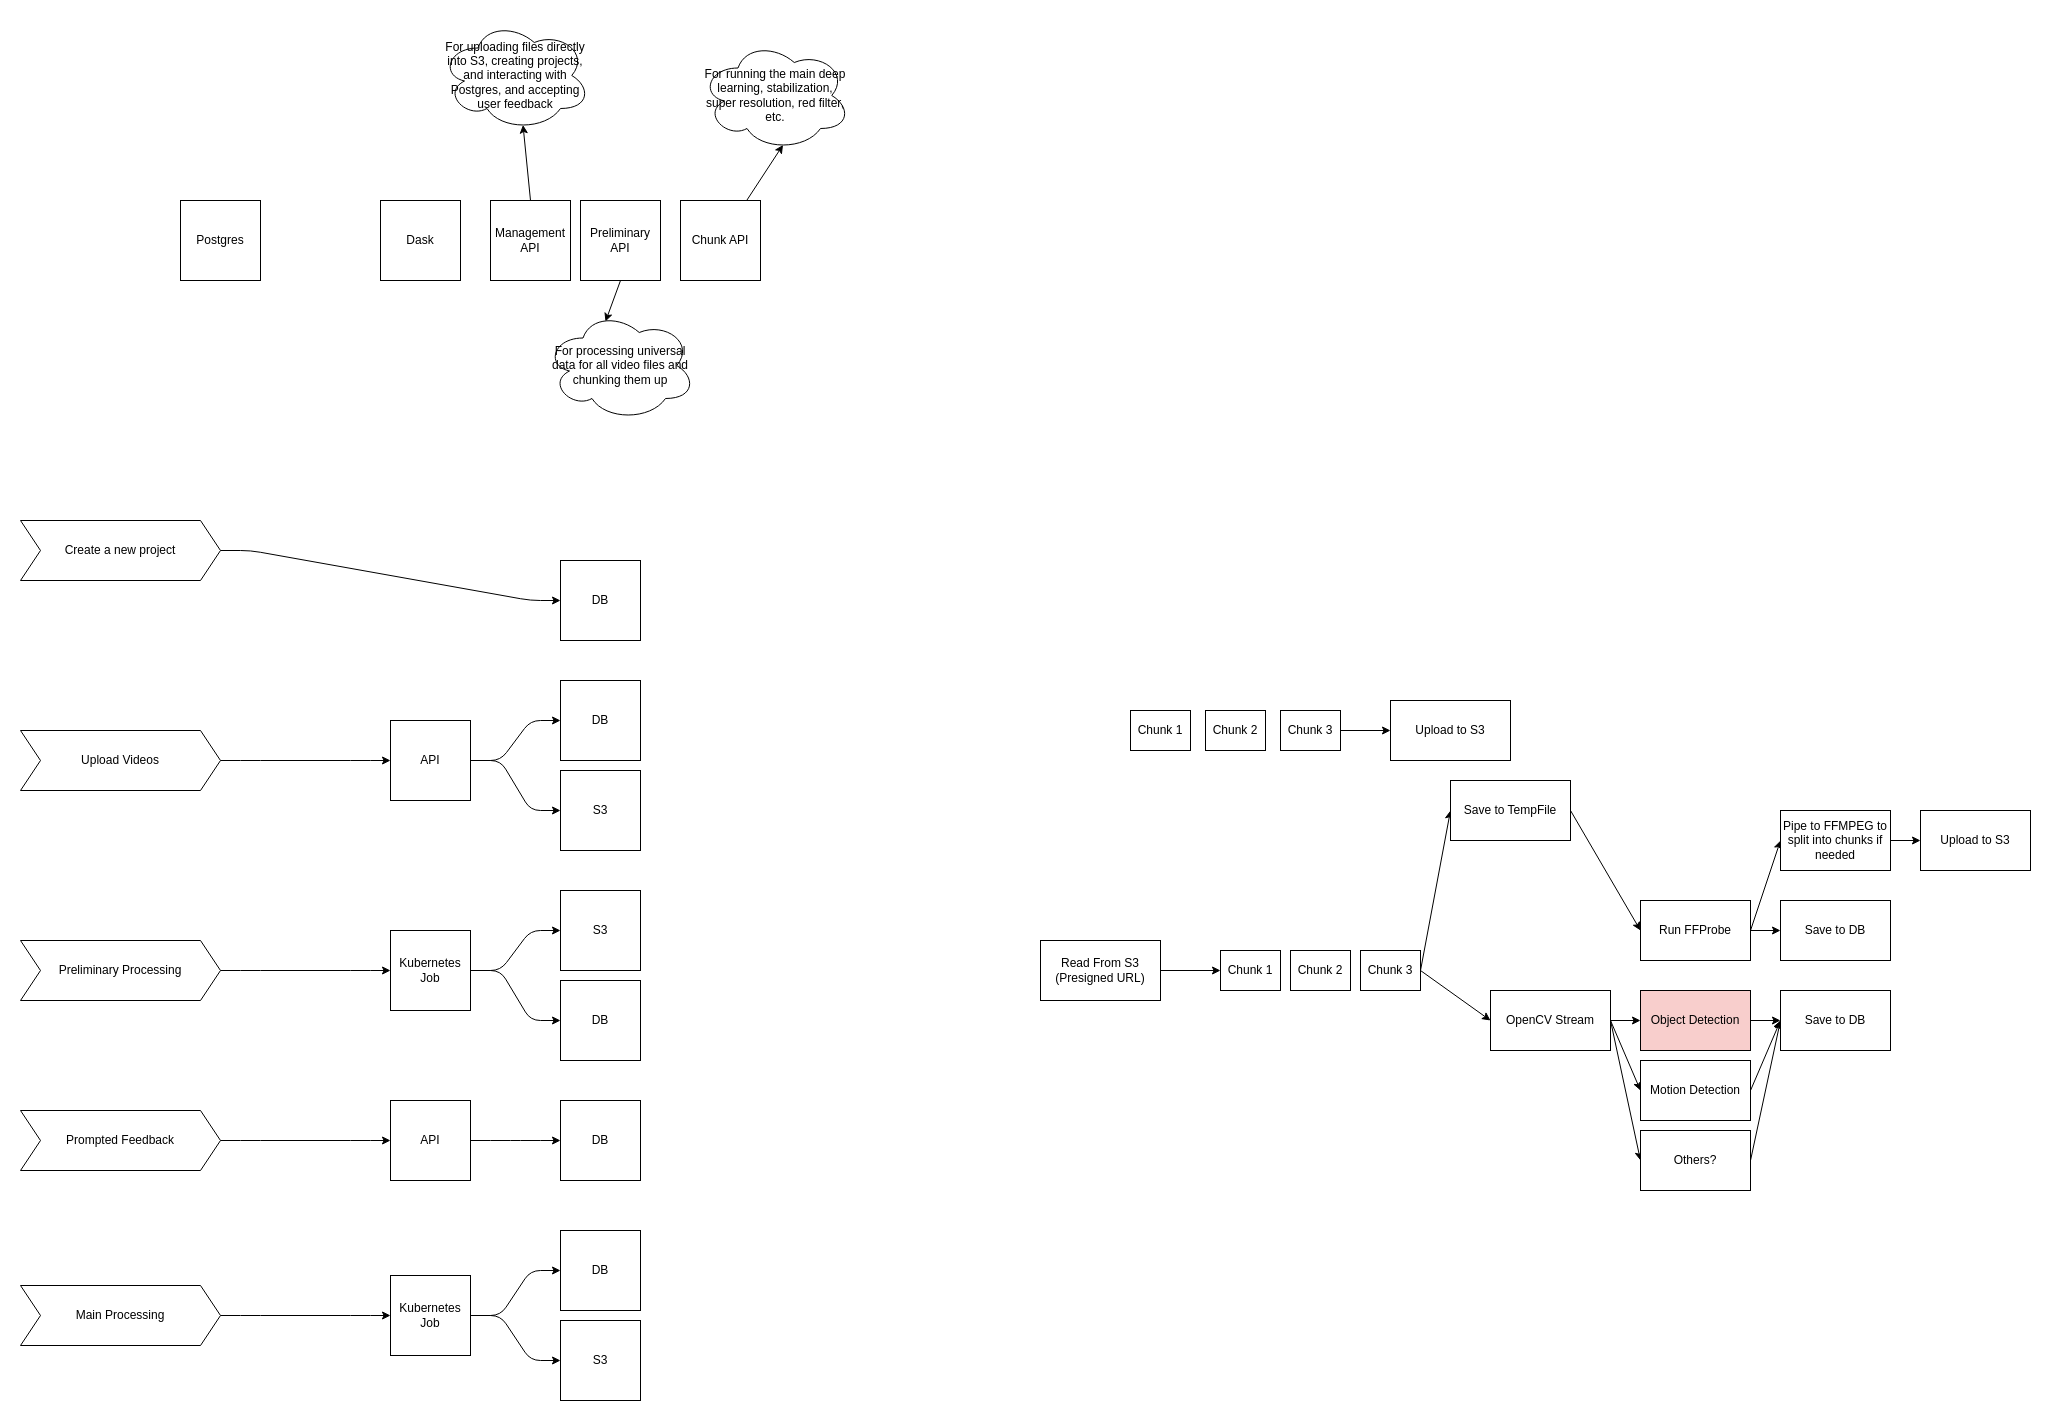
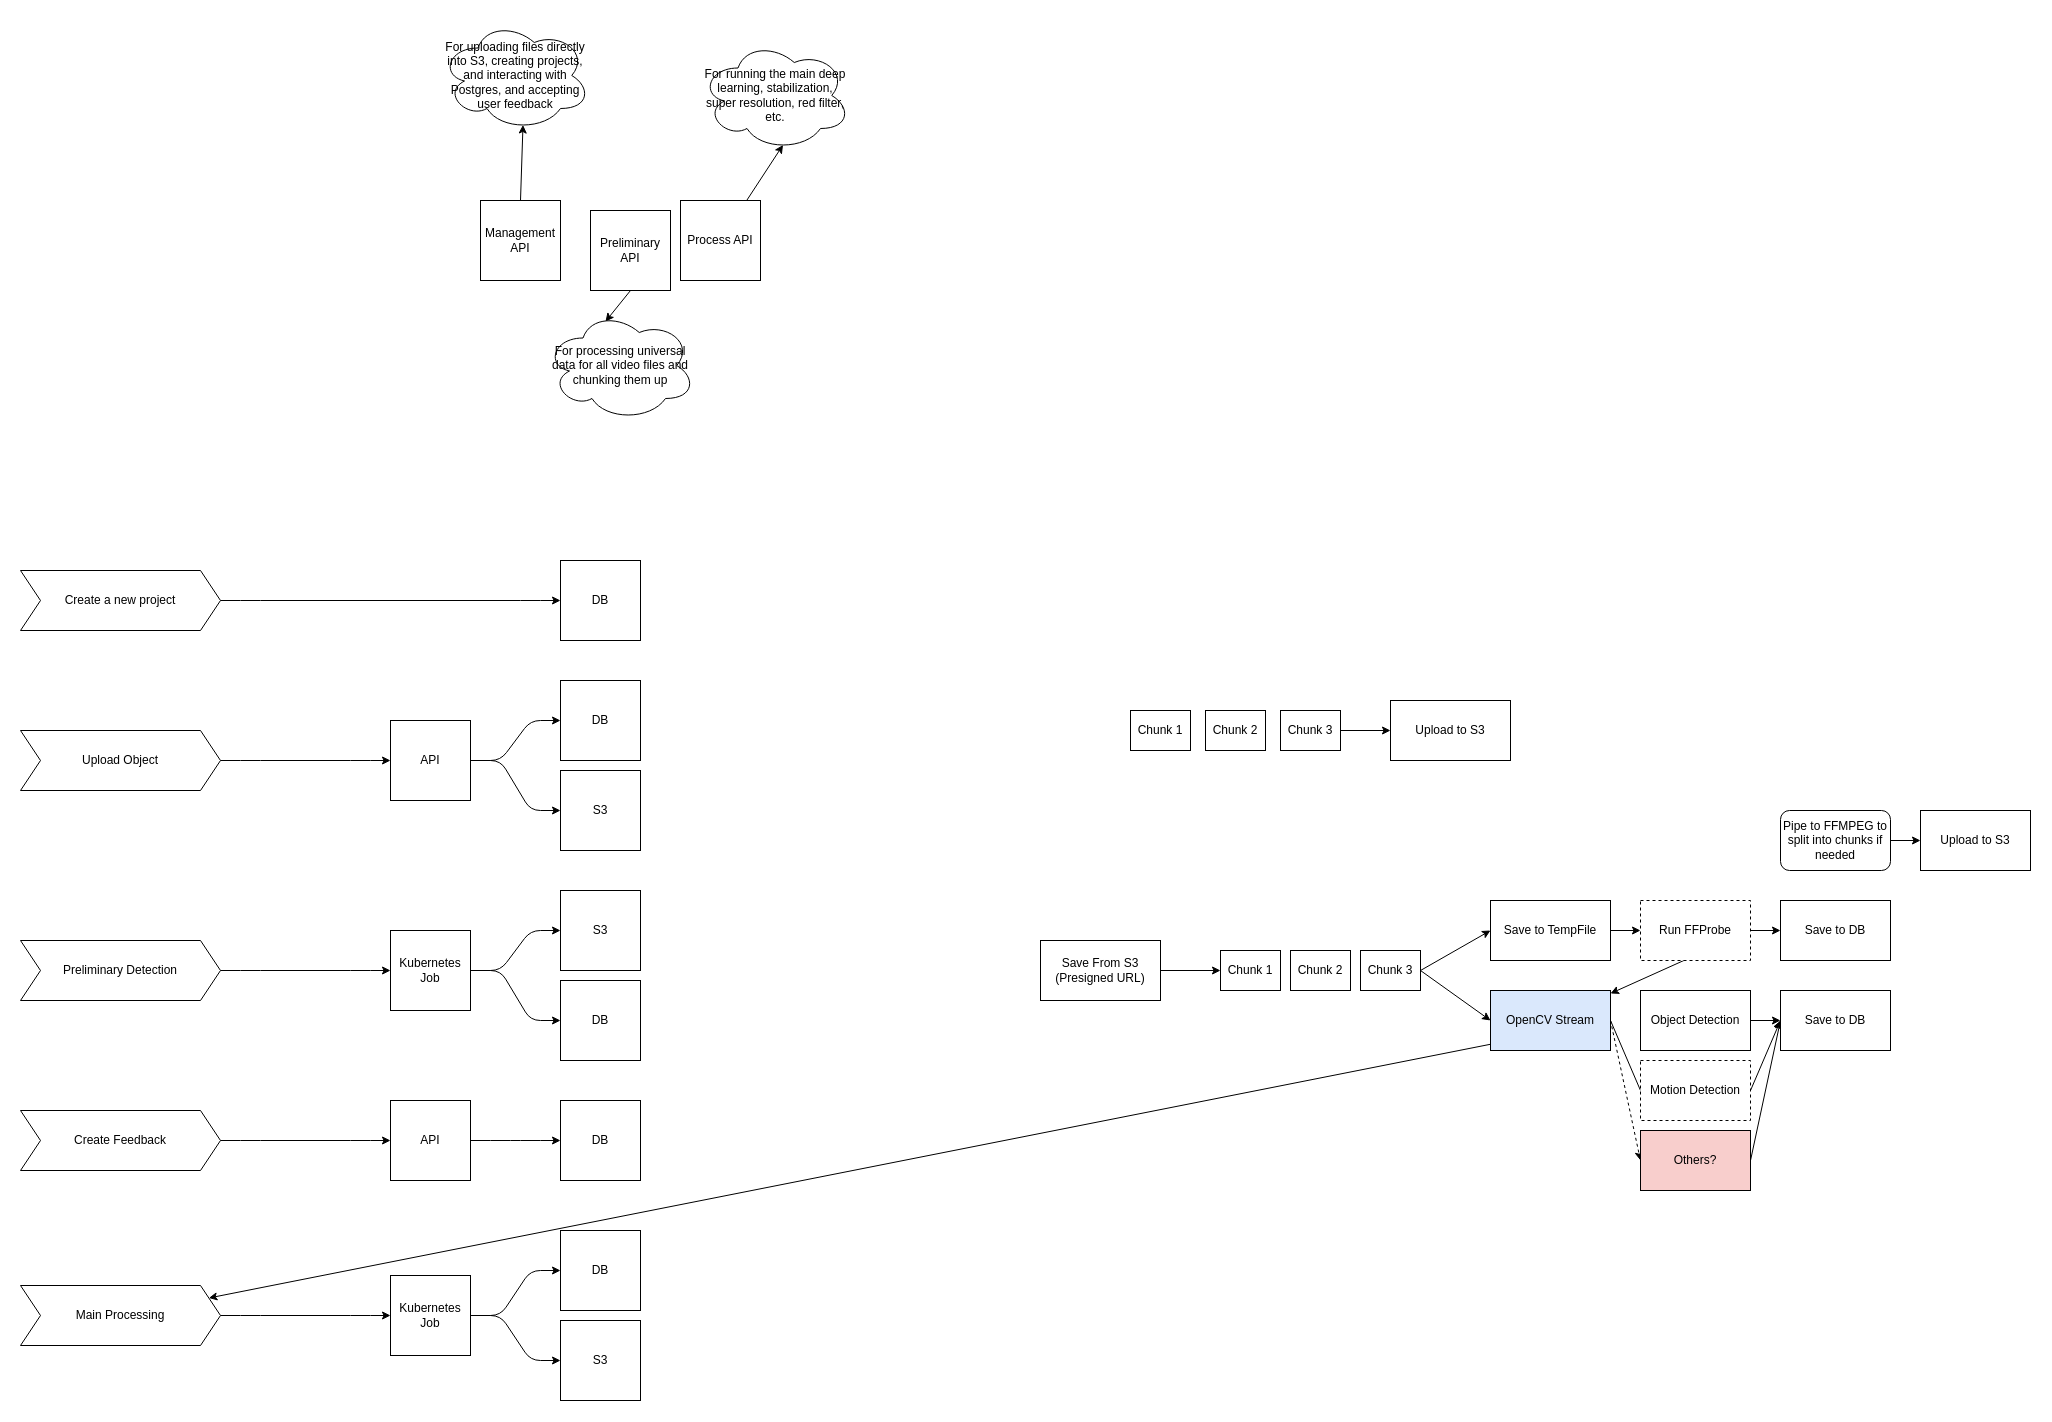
node "Postgres": removed
node "Dask": removed
node "Management API": moved (531, 241) -> (521, 241)
node "Preliminary API": moved (621, 241) -> (631, 251)
node "Chunk API": label "Chunk API" -> "Process API"
node "Create a new project": moved (121, 551) -> (121, 601)
node "Upload Videos": label "Upload Videos" -> "Upload Object"
node "Save to TempFile": moved (1511, 811) -> (1551, 931)
node "Pipe to FFMPEG to split into chunks if needed": shape rectangle -> rounded rectangle
edge "Run FFProbe" -> "Pipe to FFMPEG to split into chunks if needed": now "Run FFProbe" -> "OpenCV Stream"
node "Run FFProbe": style solid -> dashed
node "Preliminary Processing": label "Preliminary Processing" -> "Preliminary Detection"
node "Read From S3 (Presigned URL)": label "Read From S3 (Presigned URL)" -> "Save From S3 (Presigned URL)"
node "OpenCV Stream": fillcolor #ffffff -> #dae8fc
edge "OpenCV Stream" -> "Object Detection": now "OpenCV Stream" -> "Main Processing"
node "Object Detection": fillcolor #f8cecc -> #ffffff
edge "OpenCV Stream" -> "Motion Detection": arrowhead classic -> none
edge "OpenCV Stream" -> "Others?": style solid -> dashed
node "Motion Detection": style solid -> dashed
node "Prompted Feedback": label "Prompted Feedback" -> "Create Feedback"
node "Others?": fillcolor #ffffff -> #f8cecc
